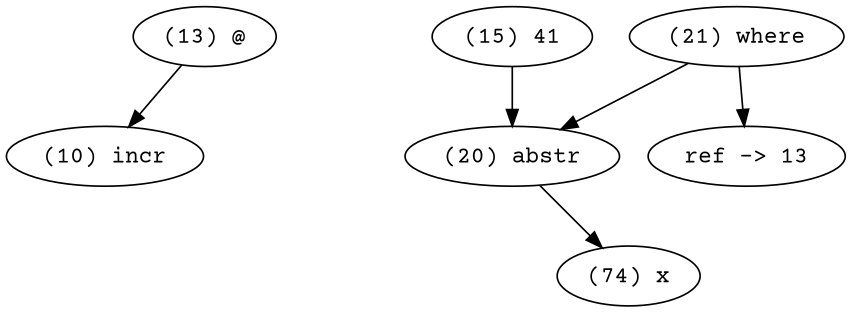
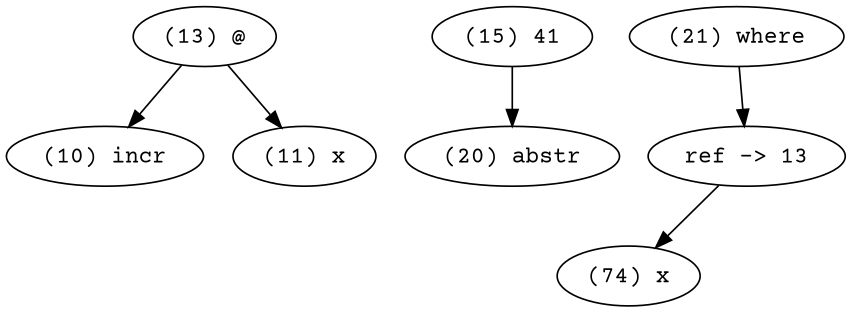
edge "(21) where" -> "(20) abstr": removed
node "(11) x": added
edge "(20) abstr" -> "(74) x": now "ref -> 13" -> "(74) x"
